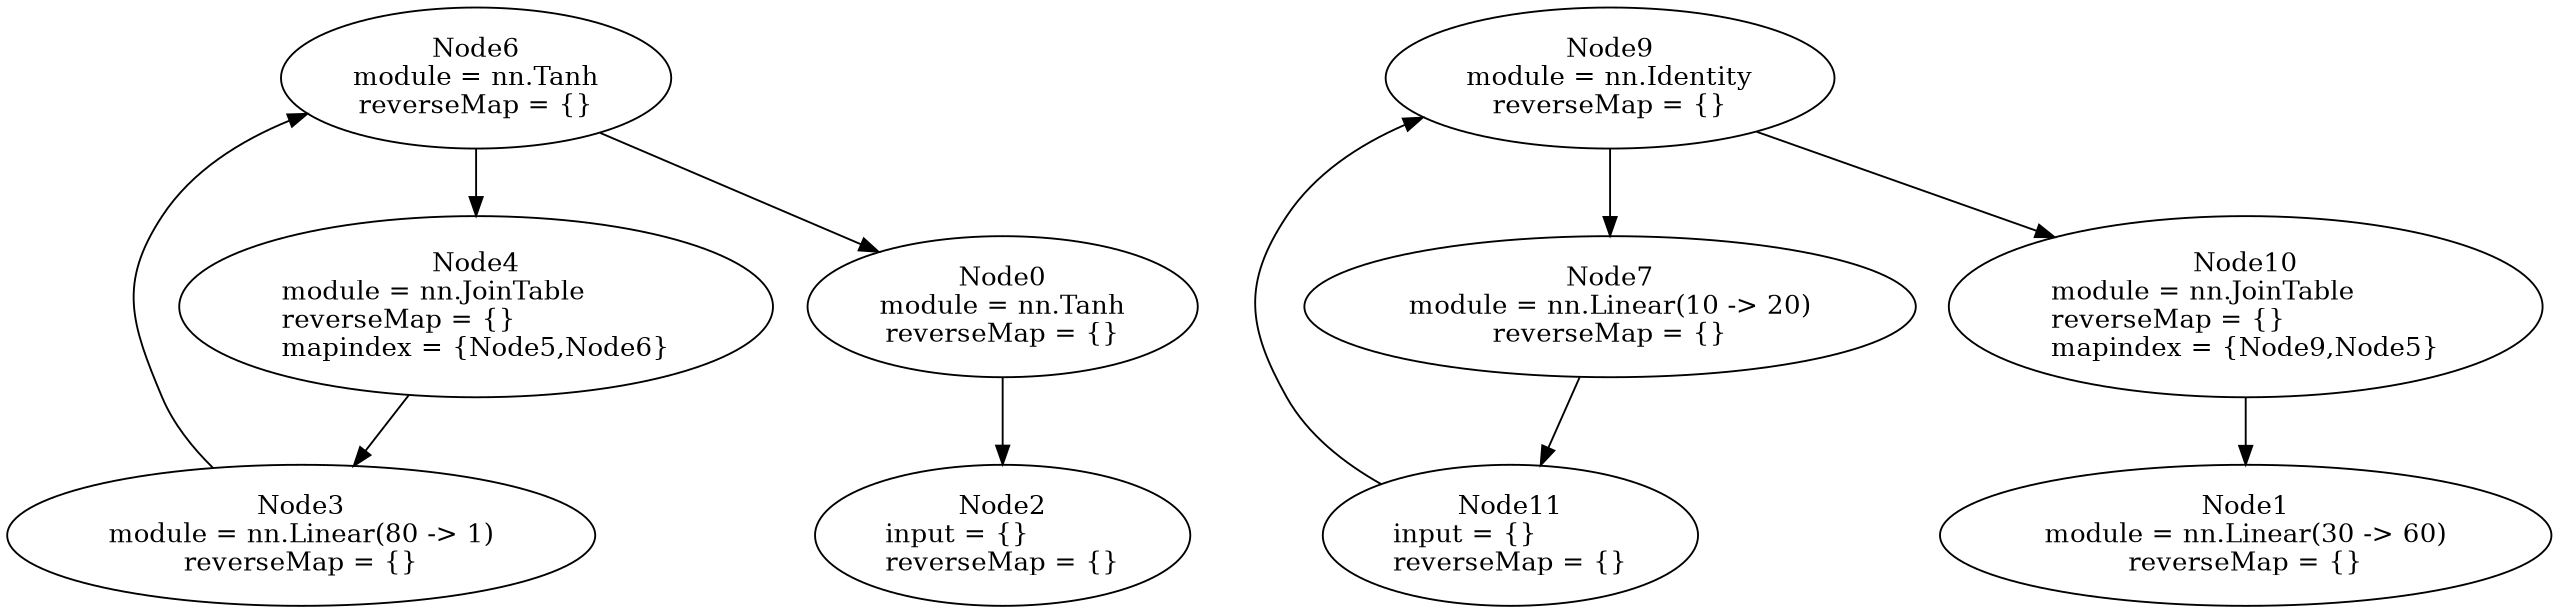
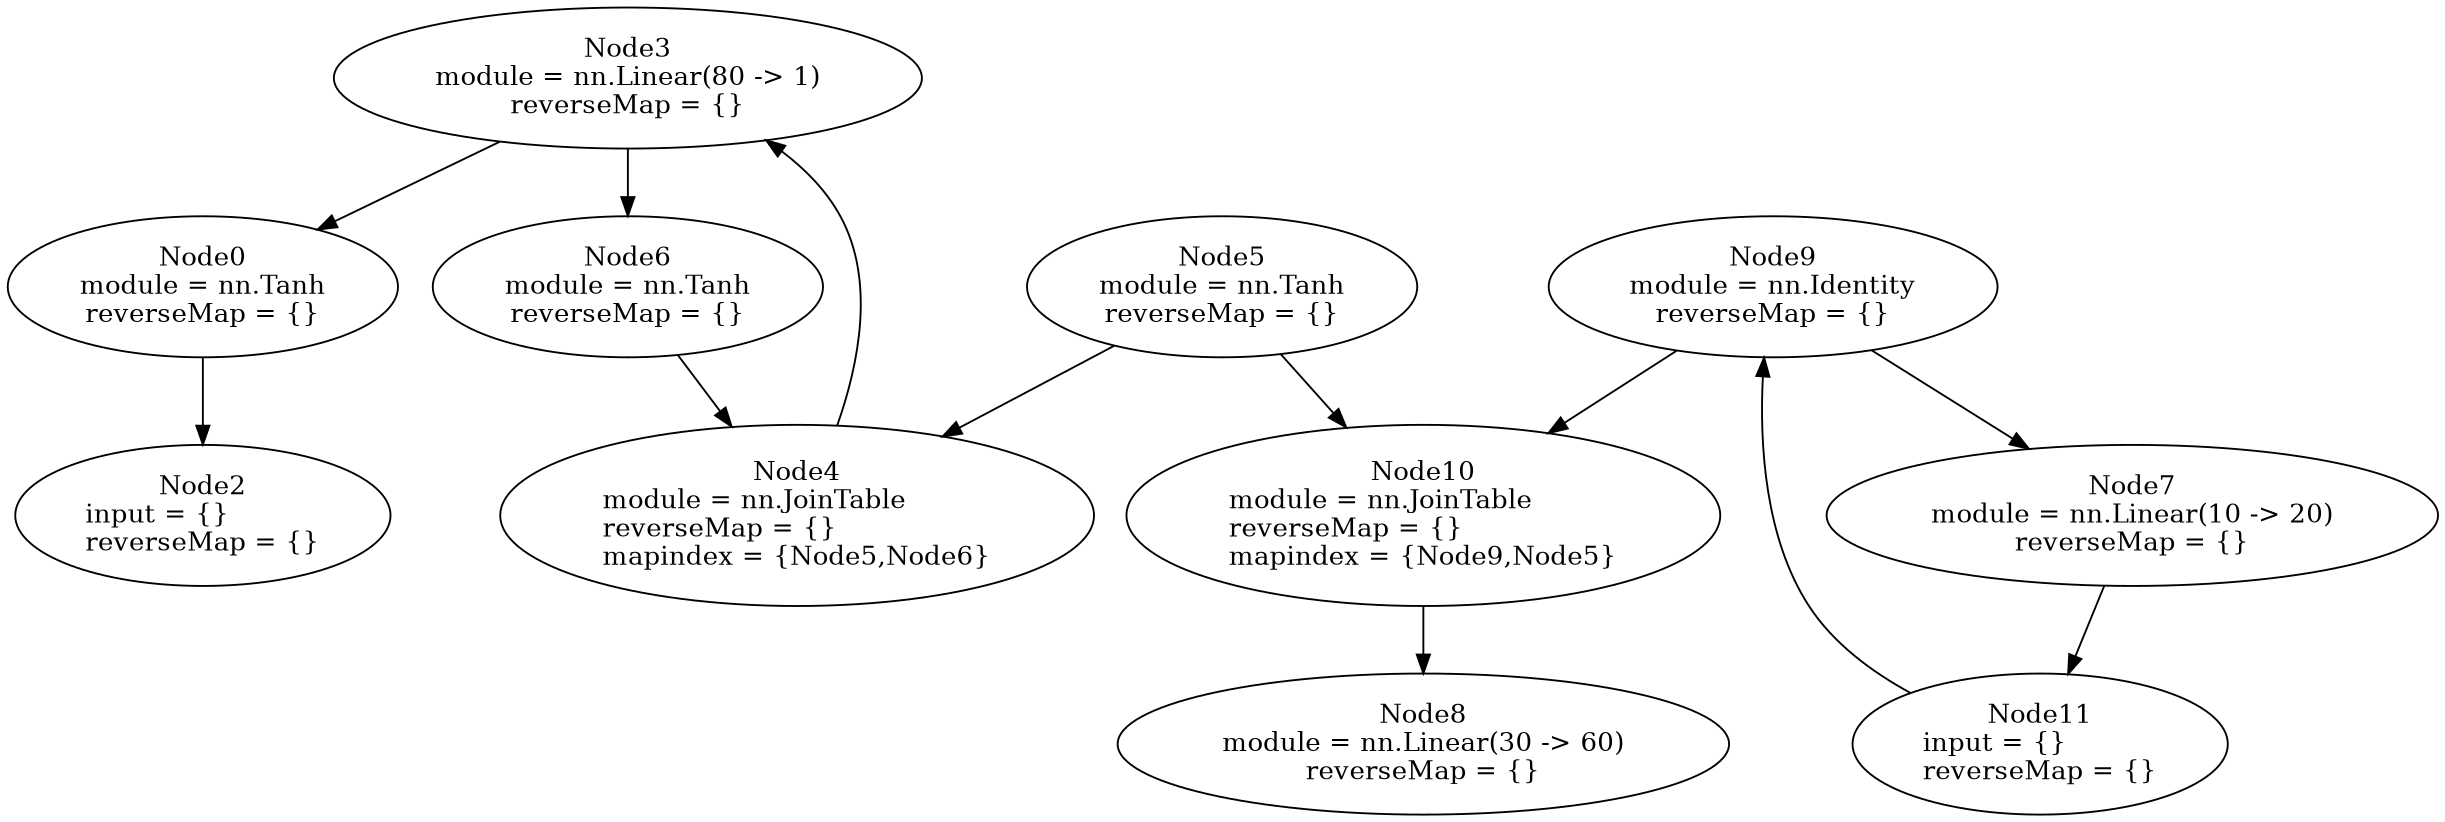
edge "Node6 module = nn.Tanh reverseMap = {}" -> "Node0 module = nn.Tanh reverseMap = {}": now "Node3 module = nn.Linear(80 -> 1) reverseMap = {}" -> "Node0 module = nn.Tanh reverseMap = {}"
node "Node5 module = nn.Tanh reverseMap = {}": added
node "Node1 module = nn.Linear(30 -> 60) reverseMap = {}": label "Node1 module = nn.Linear(30 -> 60) reverseMap = {}" -> "Node8 module = nn.Linear(30 -> 60) reverseMap = {}"
